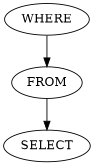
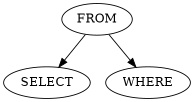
edge "WHERE" -> "FROM": reversed
